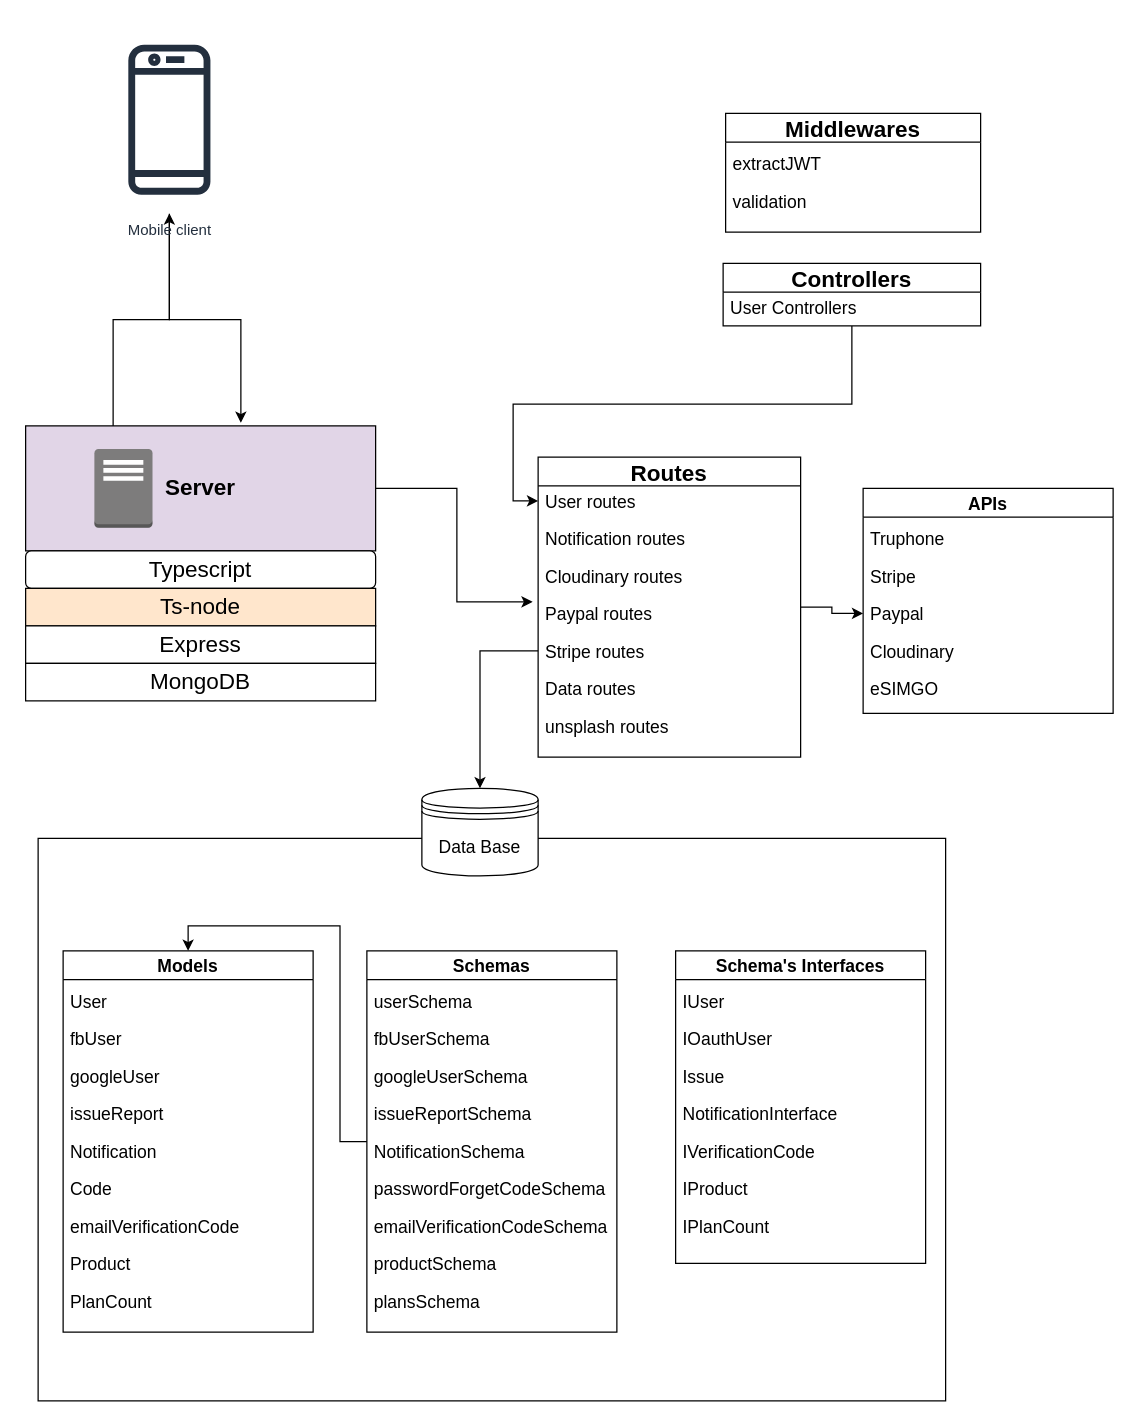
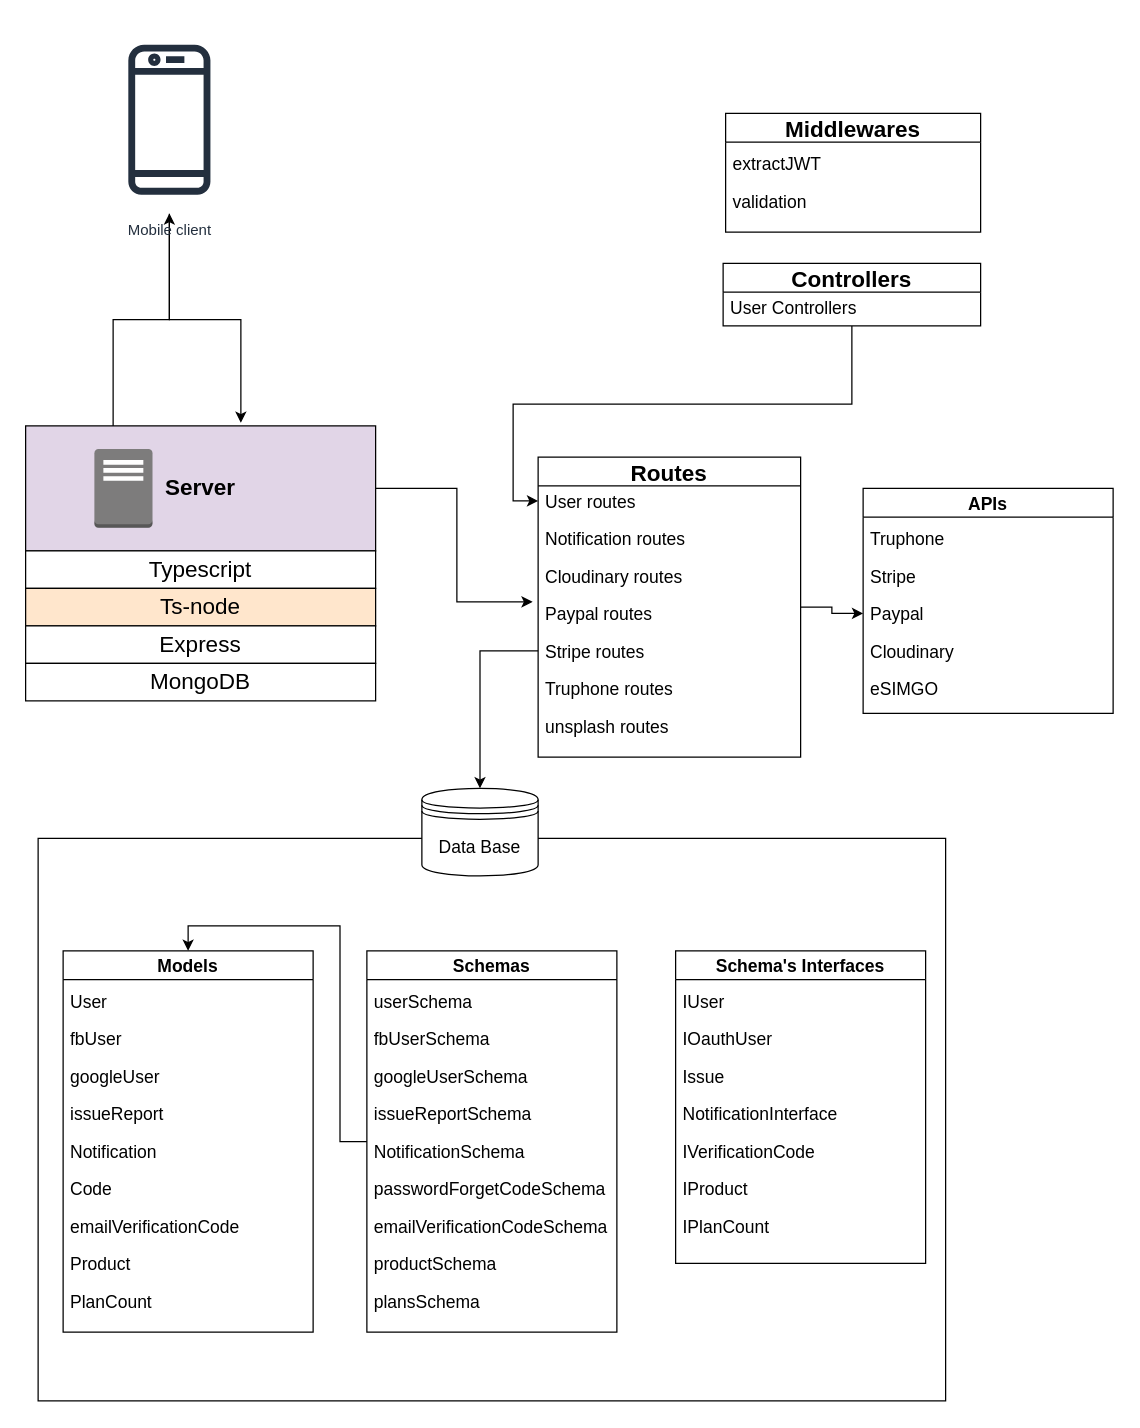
node "Typescript": shape rounded rectangle -> rectangle
node "Data routes": label "Data routes" -> "Truphone routes"
